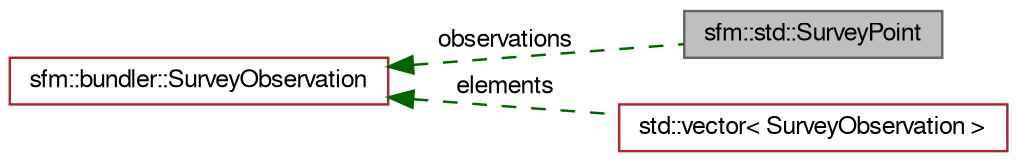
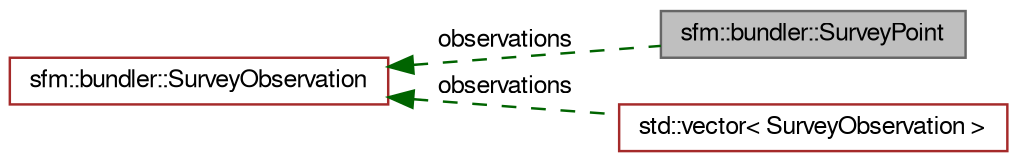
node "sfm::std::SurveyPoint": label "sfm::std::SurveyPoint" -> "sfm::bundler::SurveyPoint"
edge "std::vector< SurveyObservation >" -> "sfm::bundler::SurveyObservation": label " elements" -> " observations"
